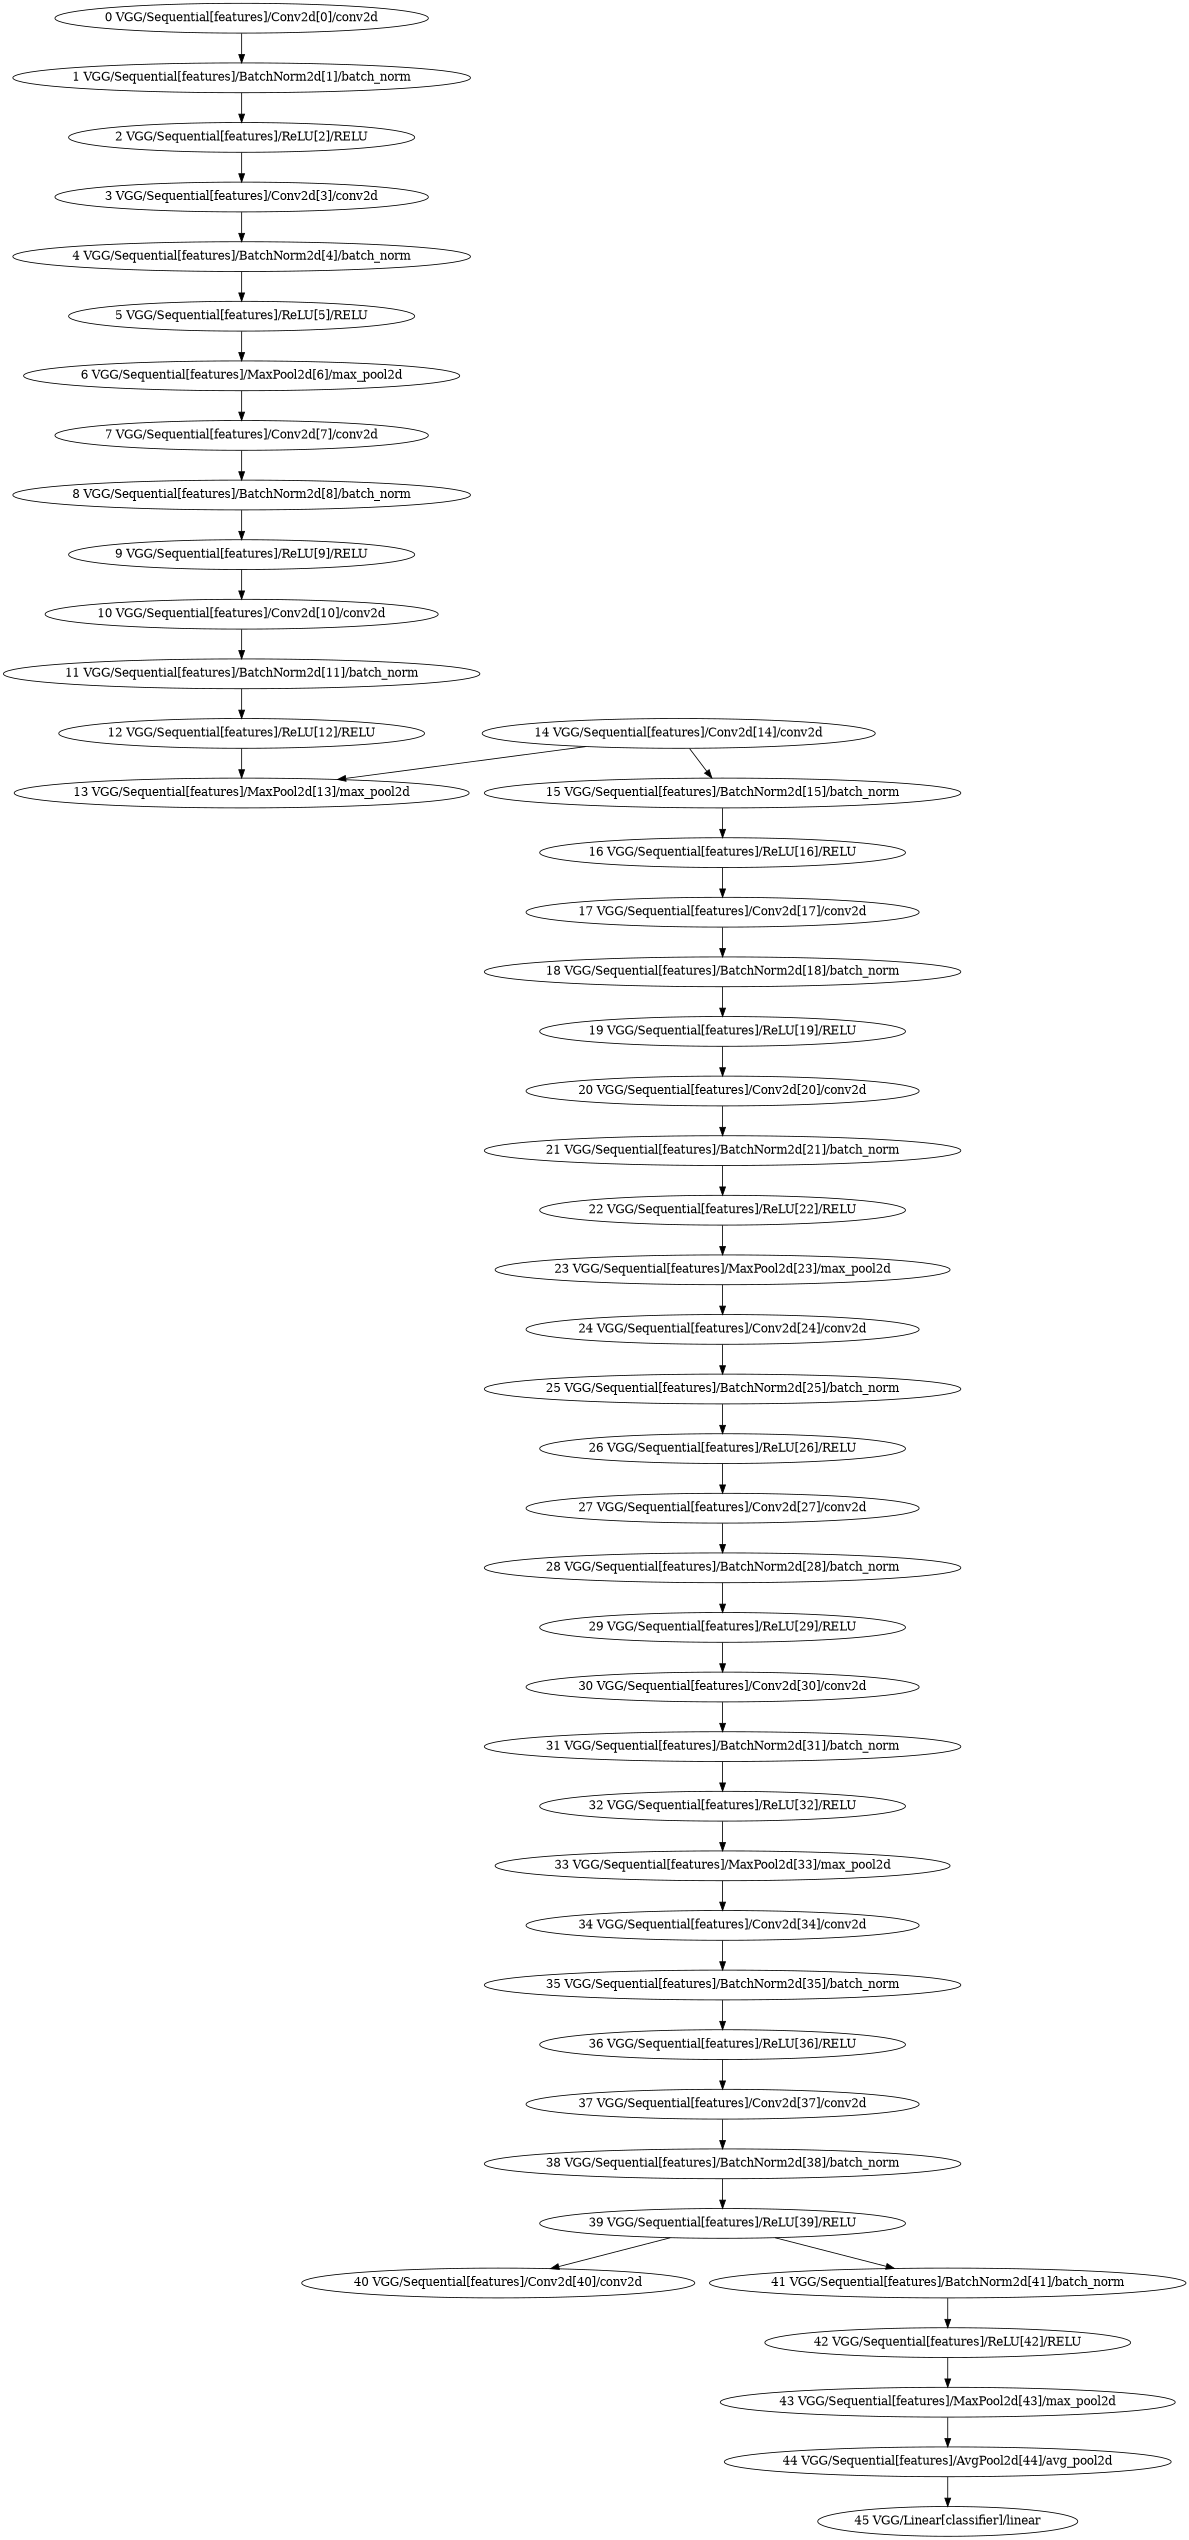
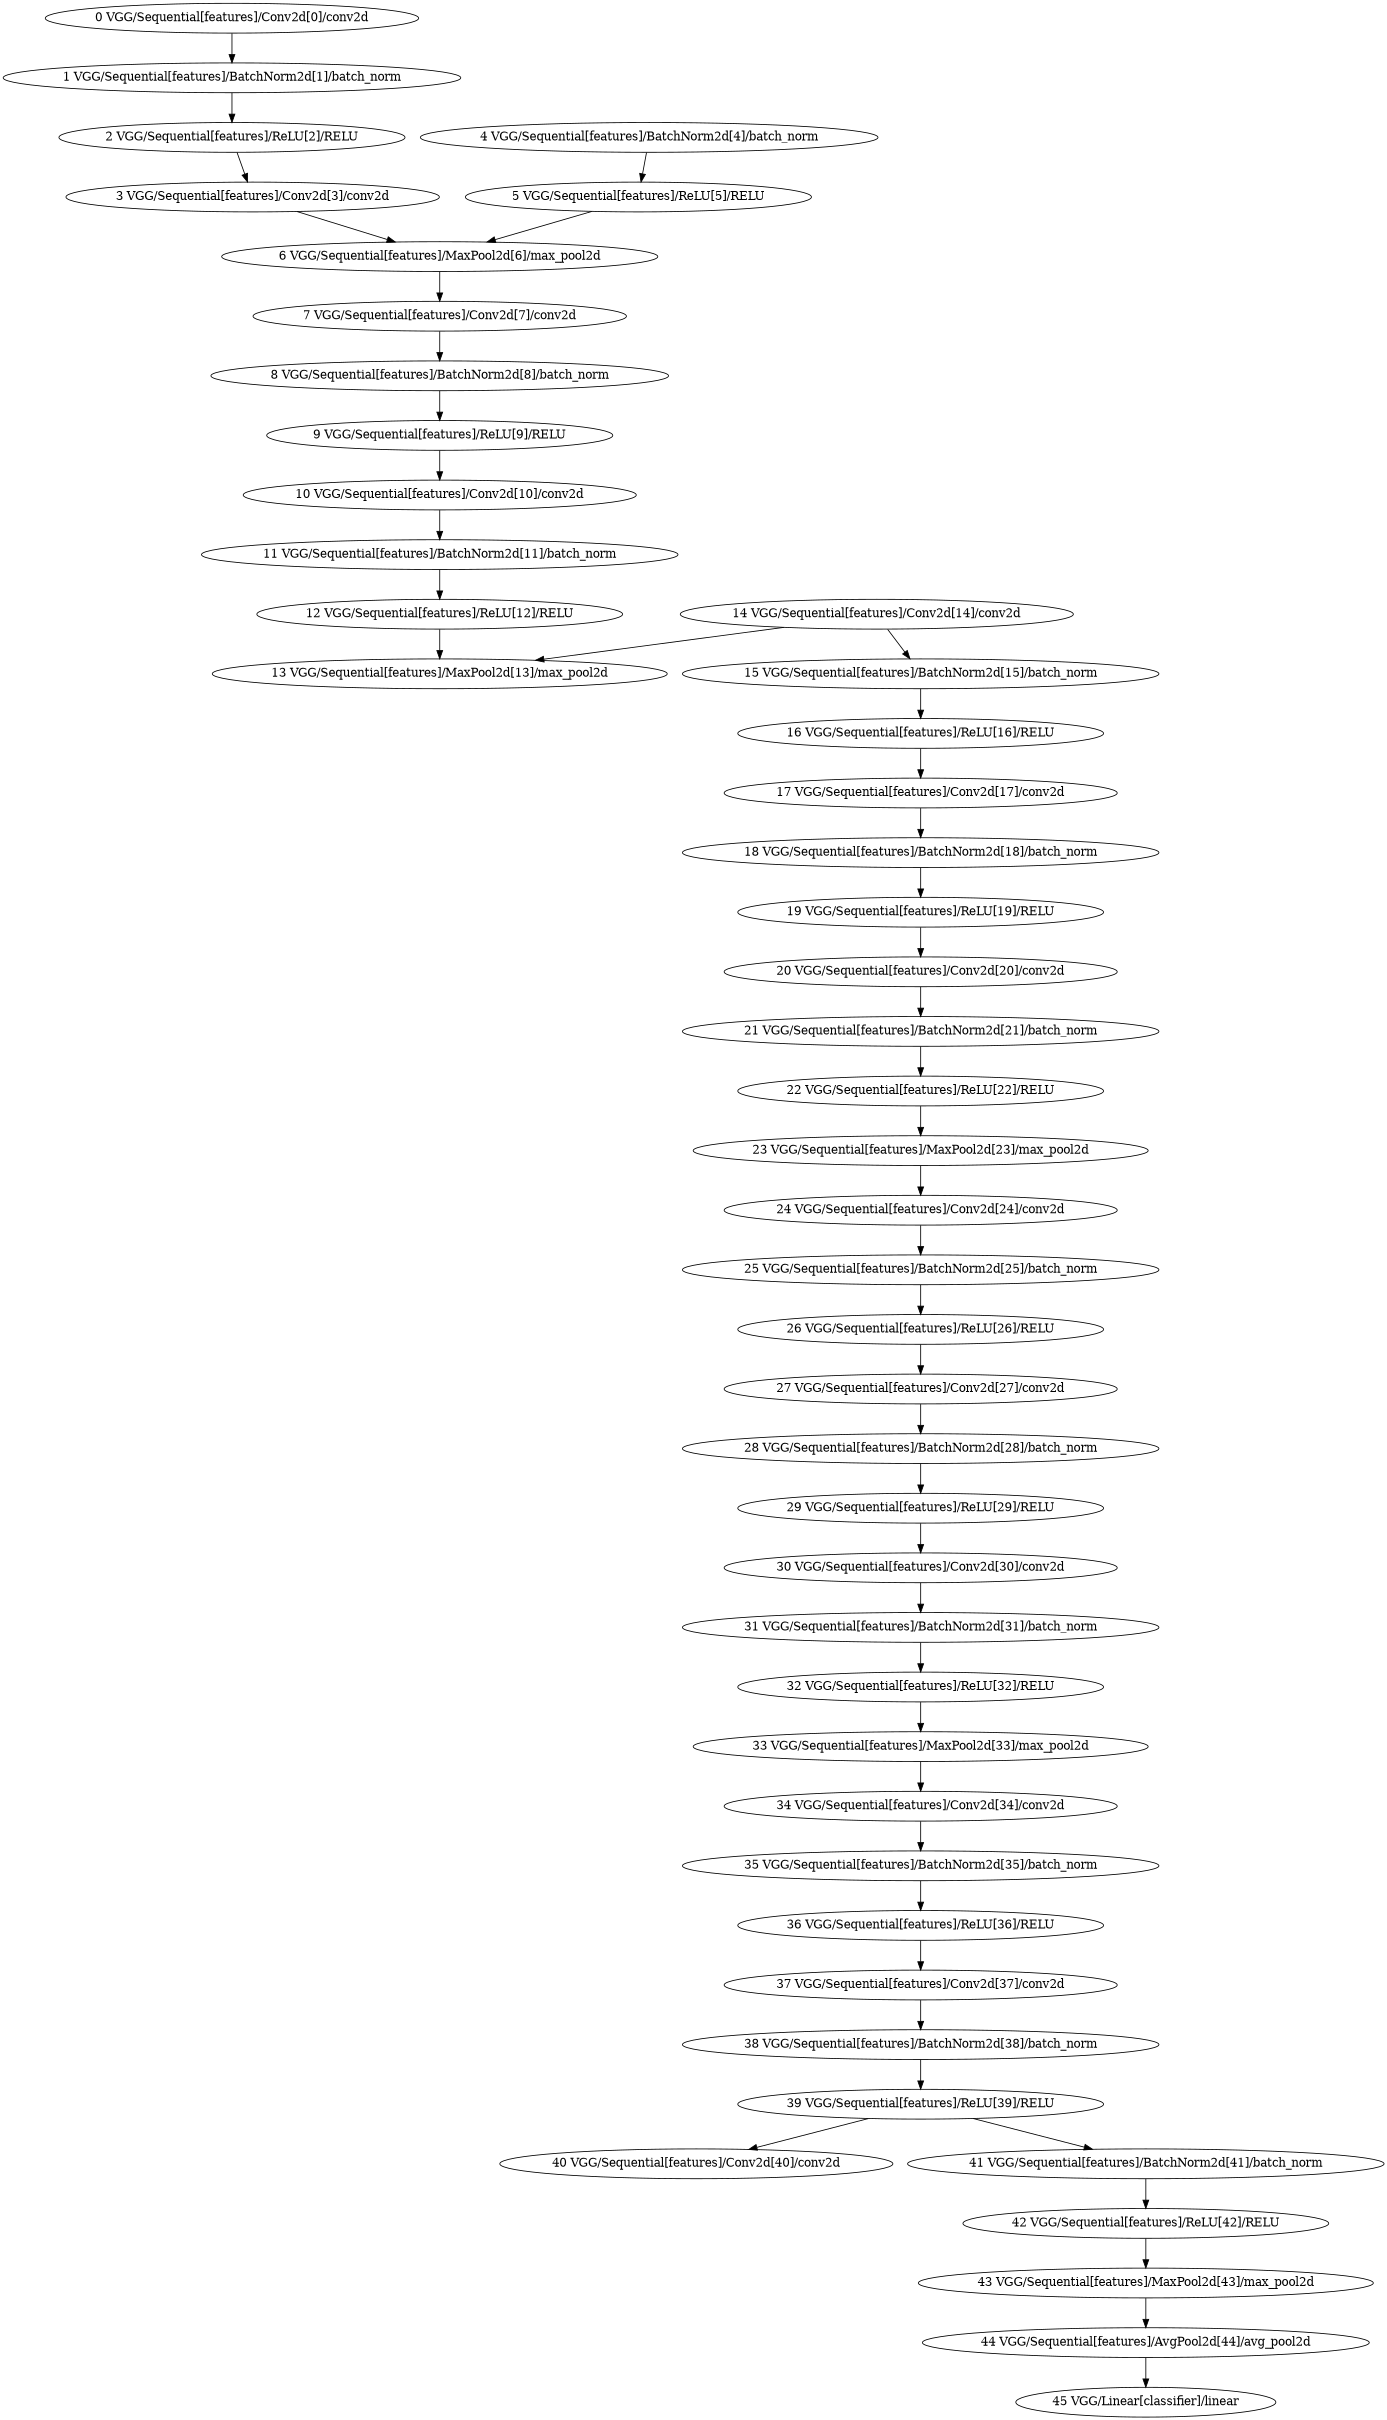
edge "3 VGG/Sequential[features]/Conv2d[3]/conv2d" -> "4 VGG/Sequential[features]/BatchNorm2d[4]/batch_norm": now "3 VGG/Sequential[features]/Conv2d[3]/conv2d" -> "6 VGG/Sequential[features]/MaxPool2d[6]/max_pool2d"
